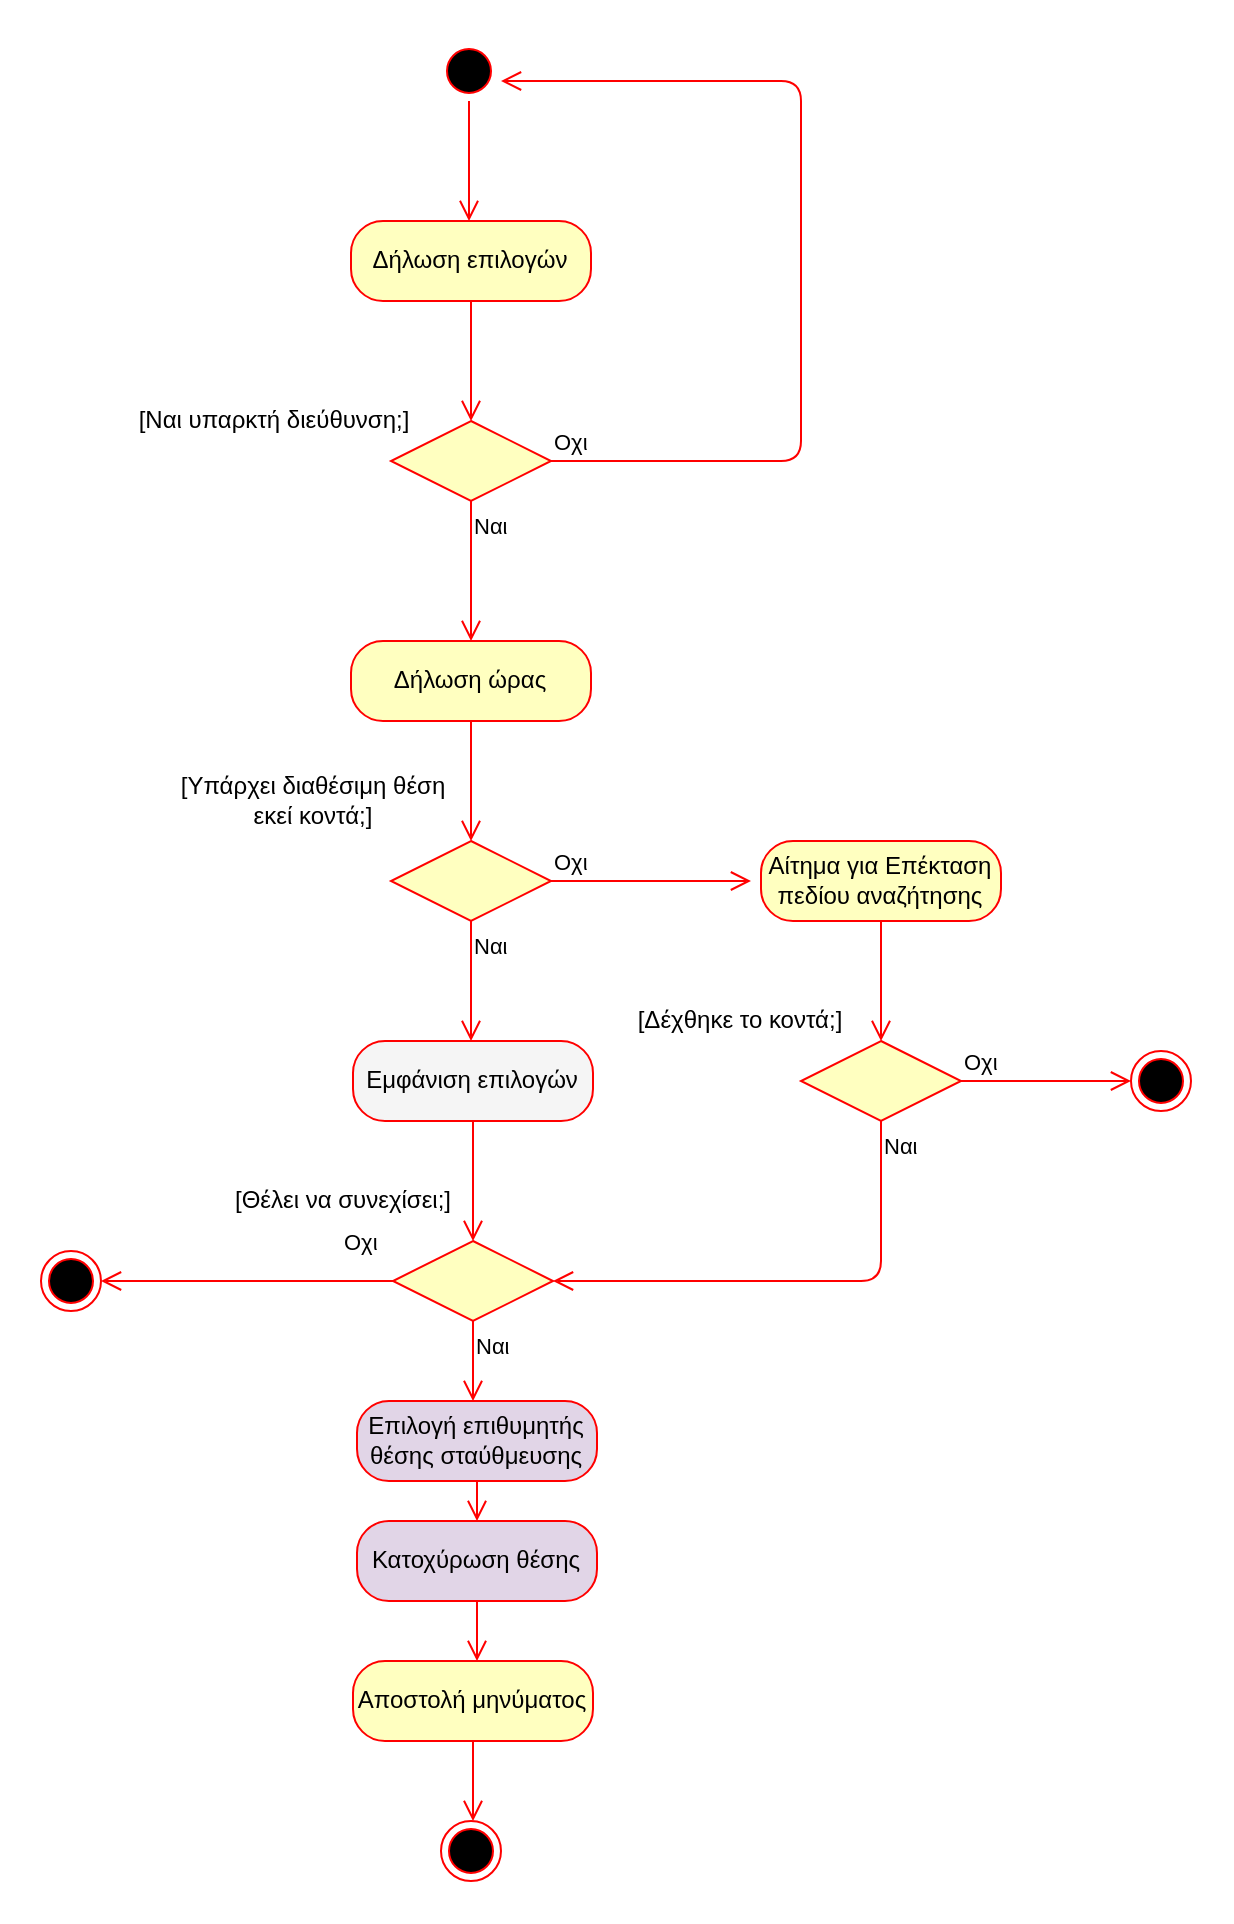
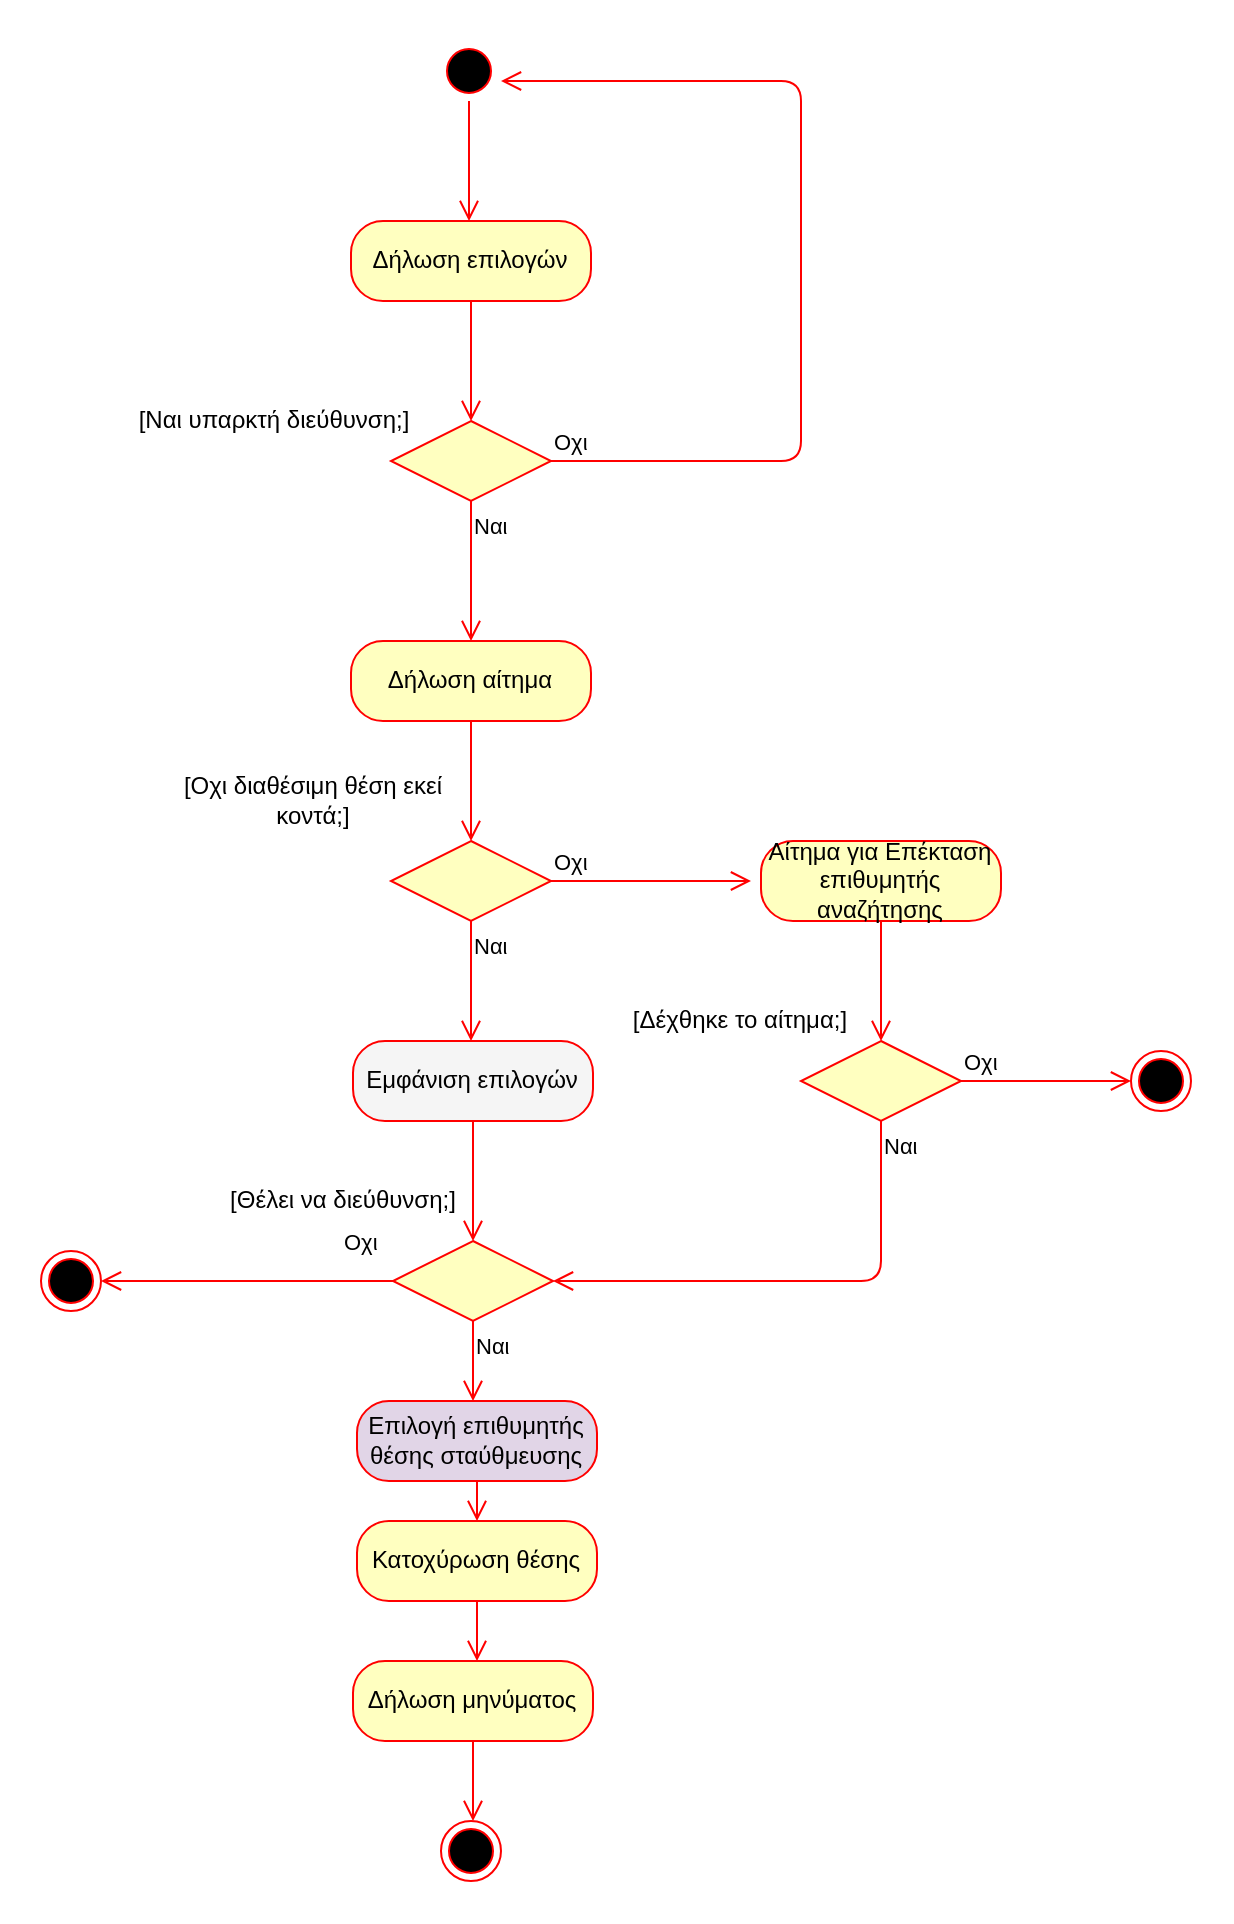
node "Δήλωση ώρας": label "Δήλωση ώρας" -> "Δήλωση αίτημα"
node "[Υπάρχει διαθέσιμη θέση εκεί κοντά;]": label "[Υπάρχει διαθέσιμη θέση εκεί κοντά;]" -> "[Οχι διαθέσιμη θέση εκεί κοντά;]"
node "Αίτημα για Επέκταση πεδίου αναζήτησης": label "Αίτημα για Επέκταση πεδίου αναζήτησης" -> "Αίτημα για Επέκταση επιθυμητής αναζήτησης"
node "[Δέχθηκε το κοντά;]": label "[Δέχθηκε το κοντά;]" -> "[Δέχθηκε το αίτημα;]"
node "[Θέλει να συνεχίσει;]": label "[Θέλει να συνεχίσει;]" -> "[Θέλει να διεύθυνση;]"
node "Κατοχύρωση θέσης": fillcolor #e1d5e7 -> #ffffc0
node "Αποστολή μηνύματος": label "Αποστολή μηνύματος" -> "Δήλωση μηνύματος"
